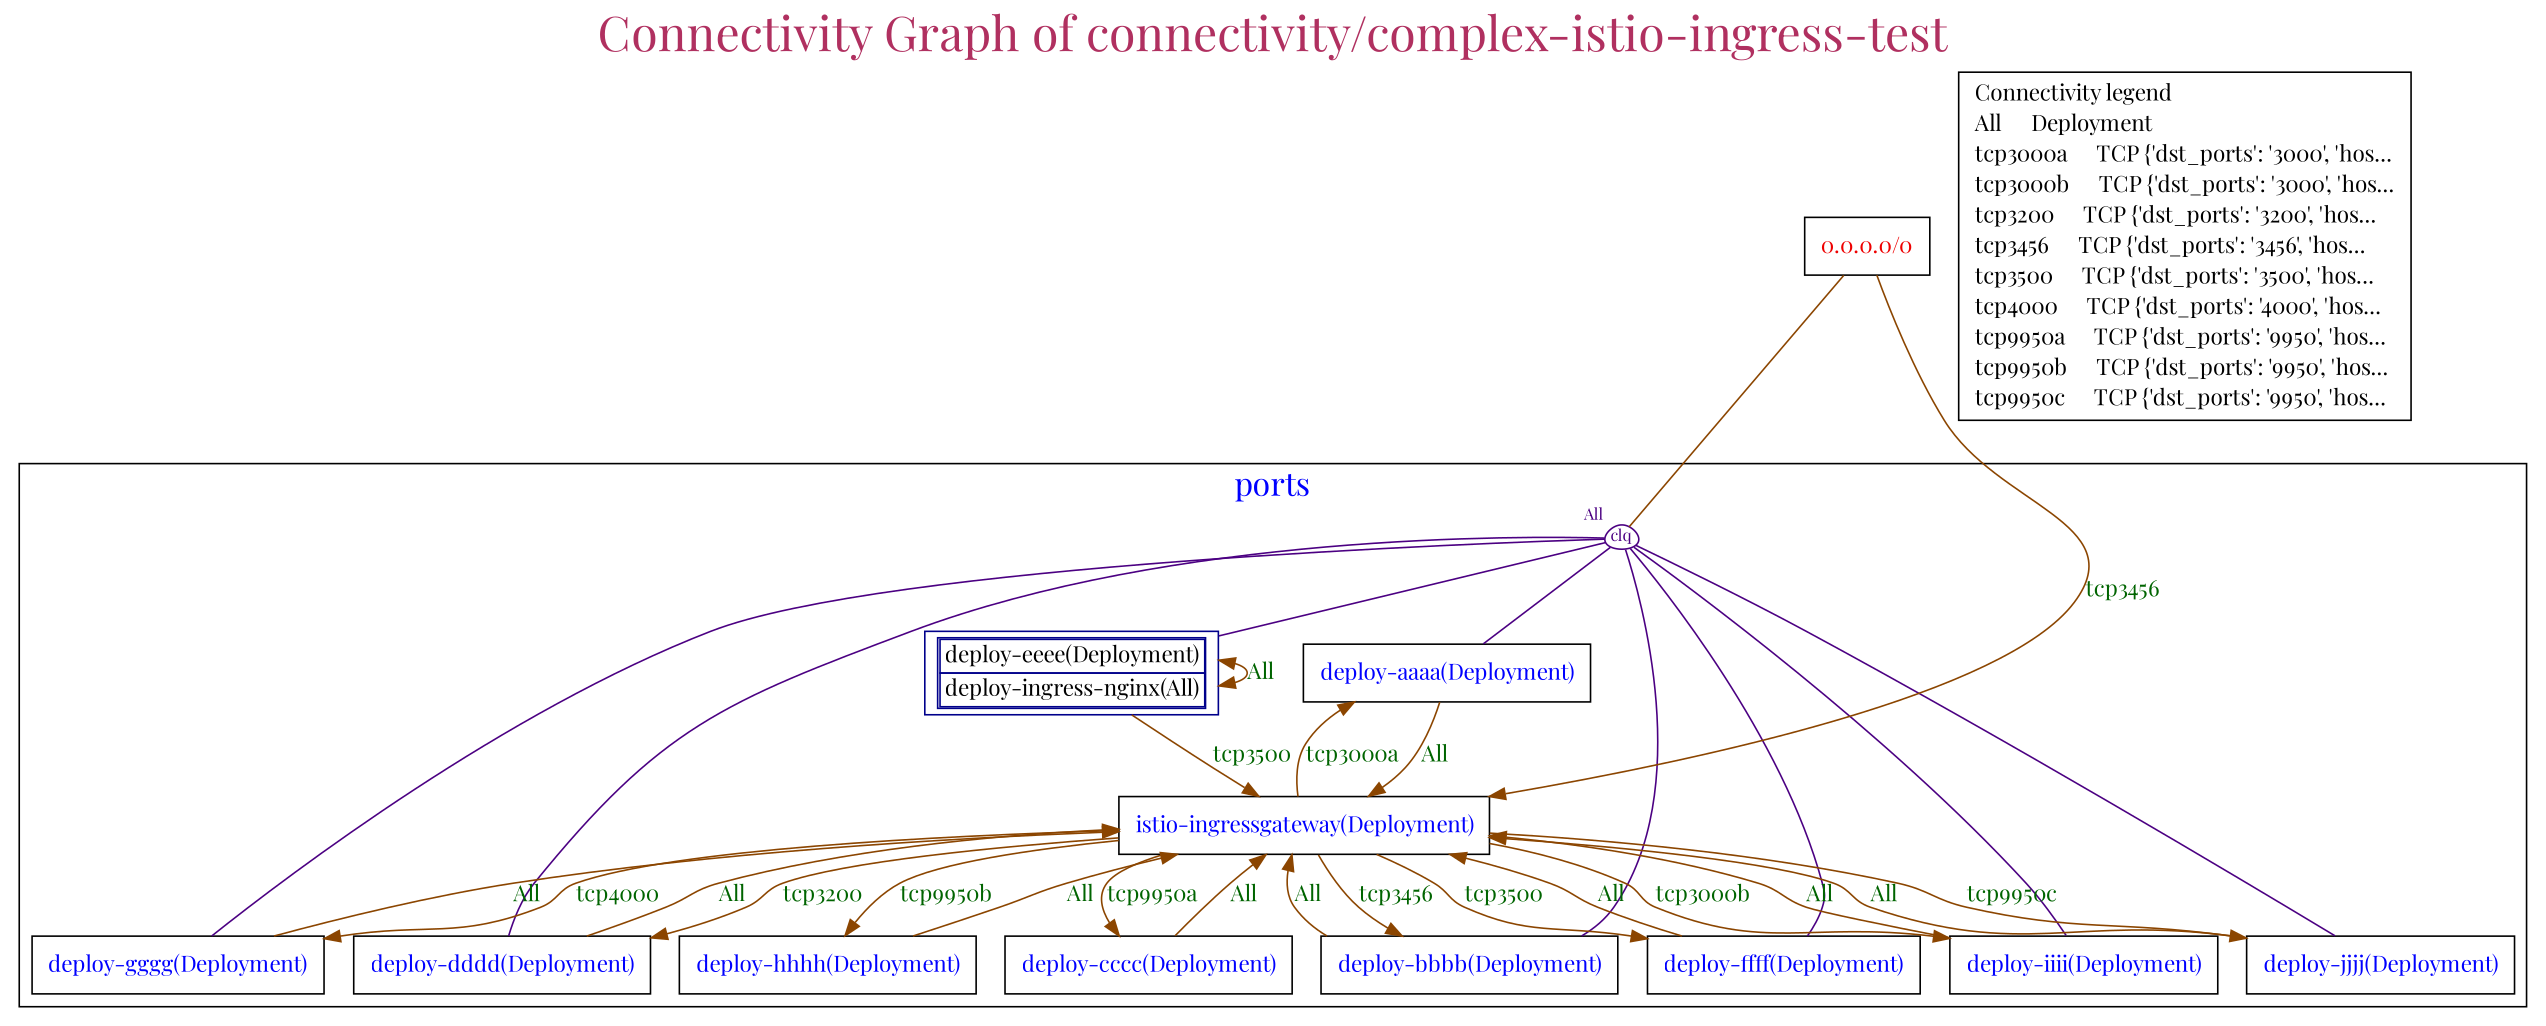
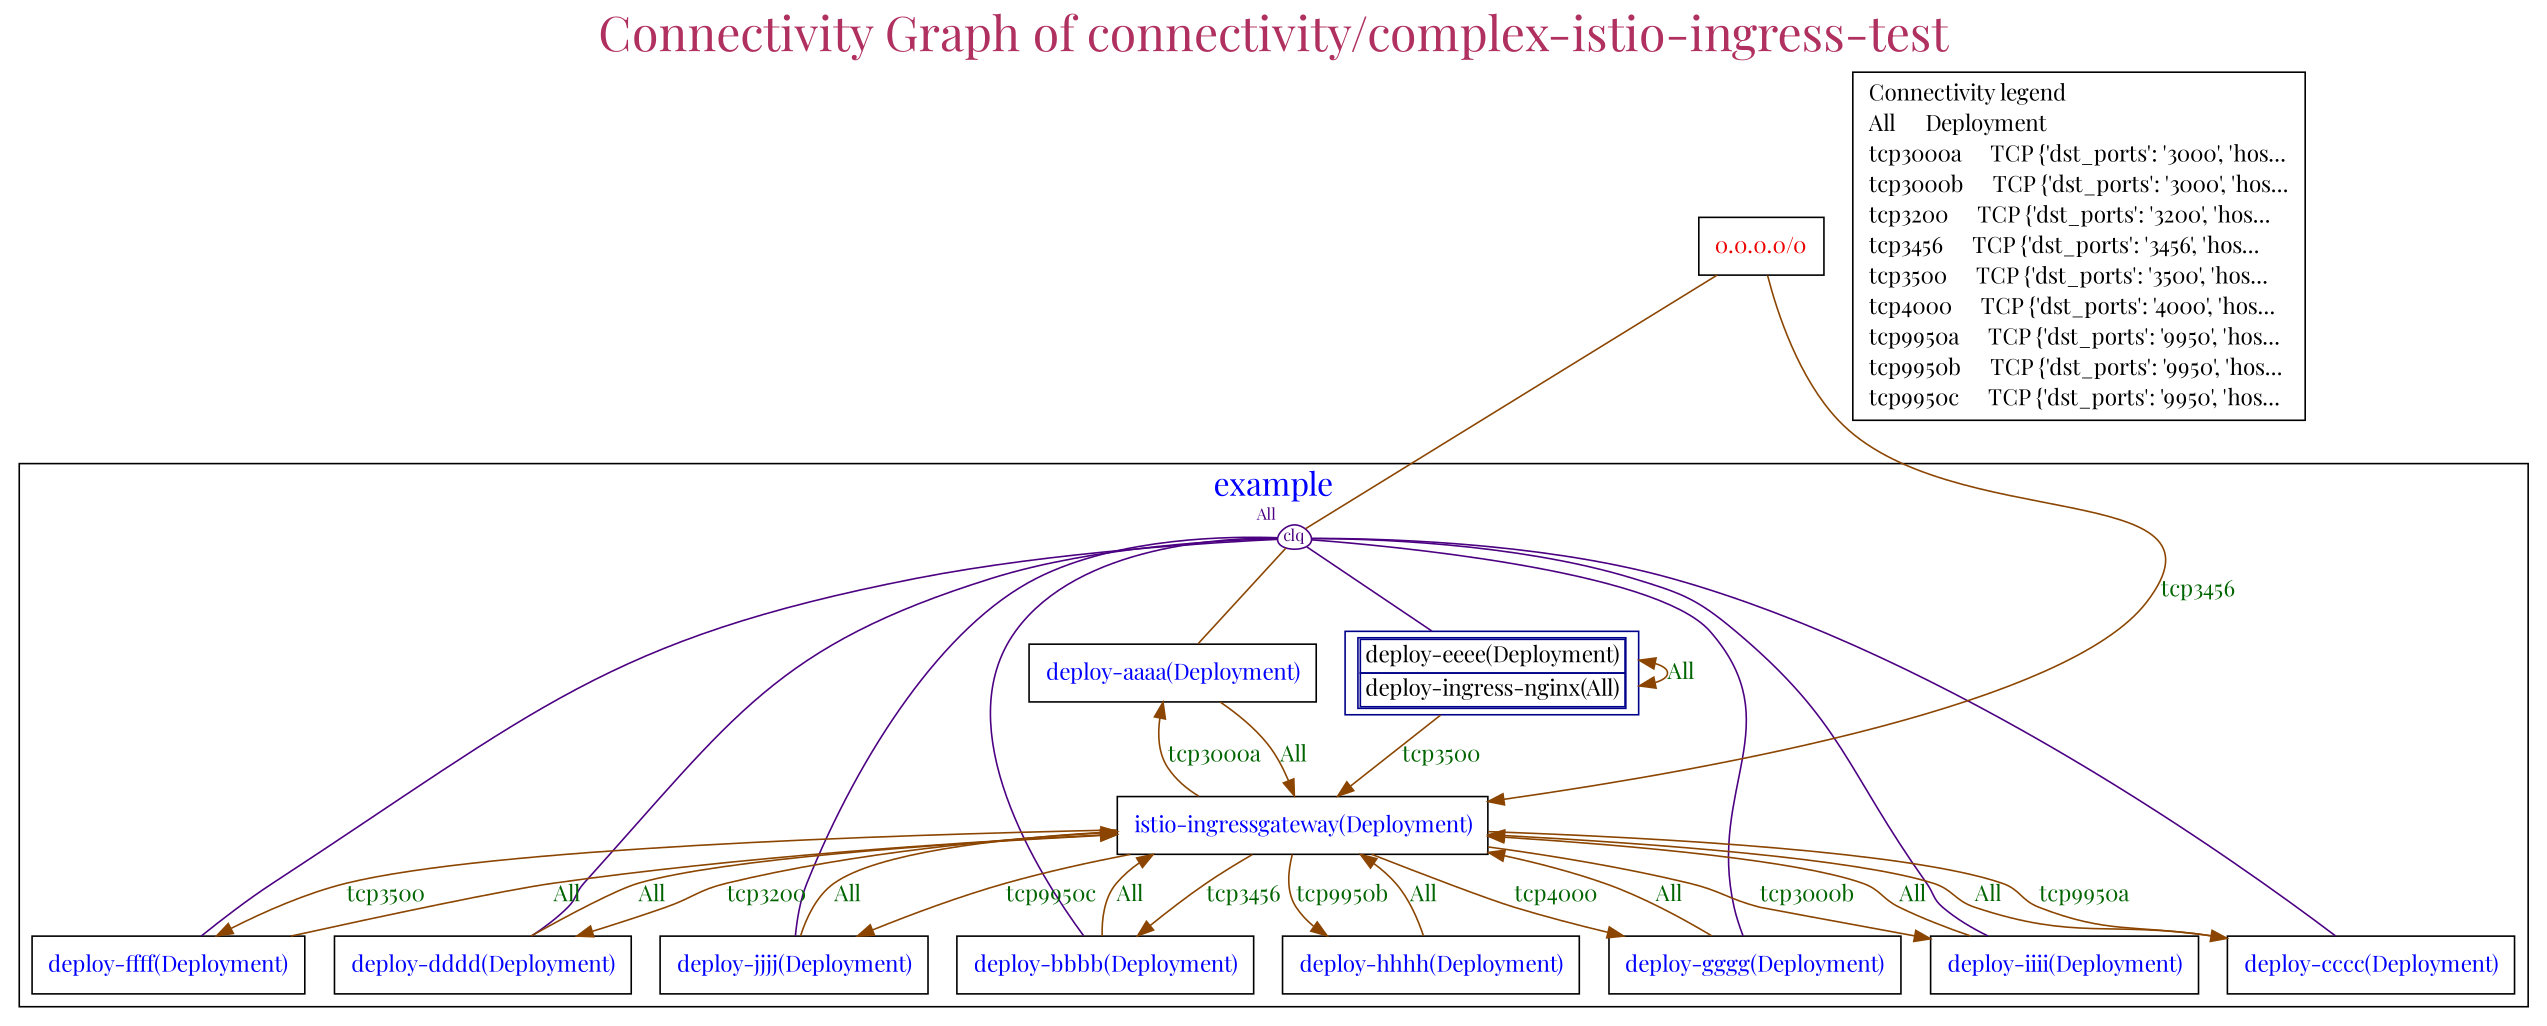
cluster "ports": label "ports" -> "example"
edge "clq All" -- "deploy-aaaa(Deployment)": color indigo -> darkorange4
edge "clq All" -- "deploy-cccc(Deployment)": added
